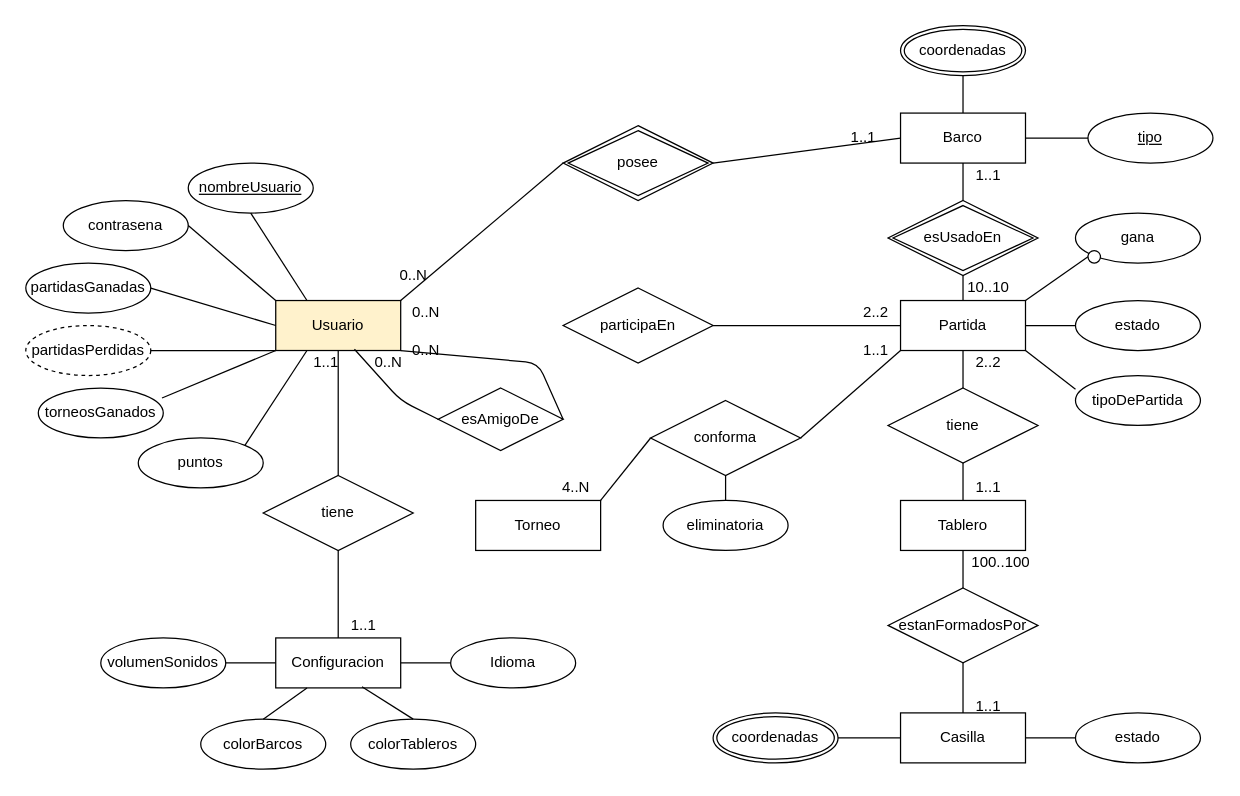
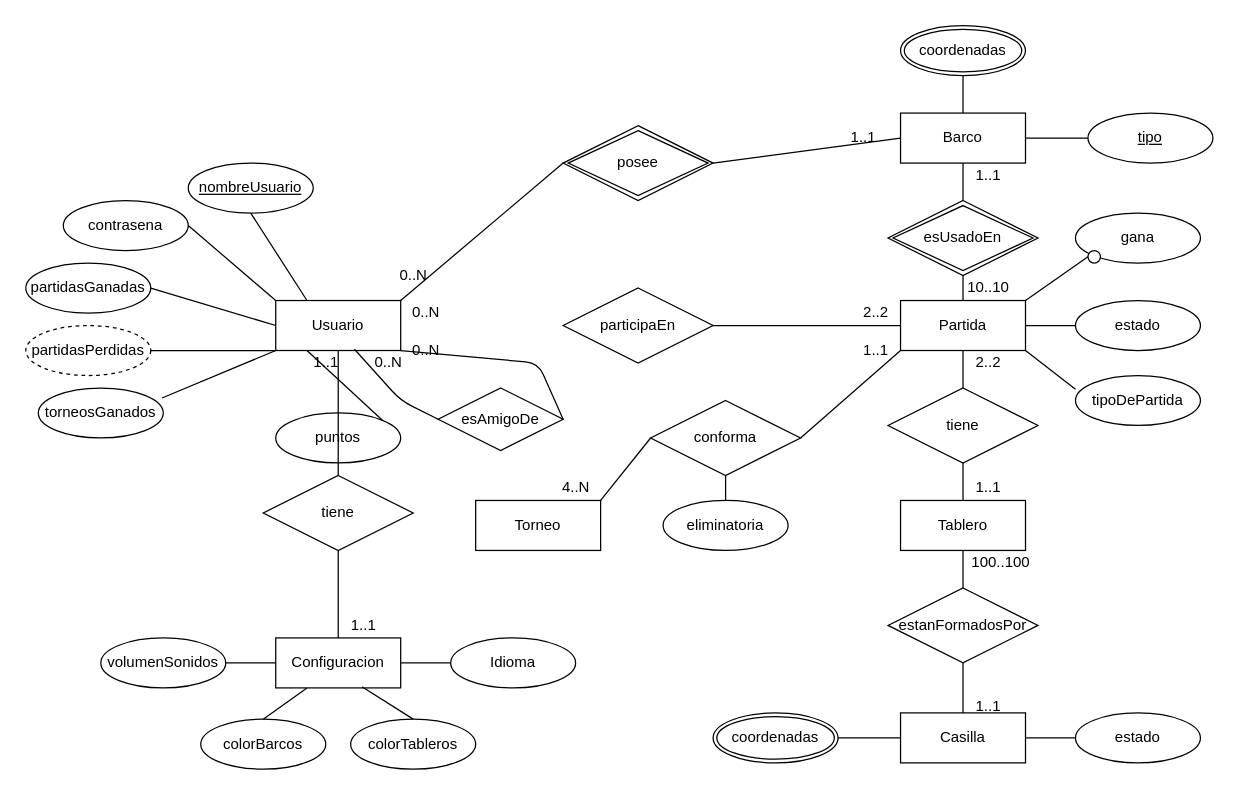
node "Usuario": fillcolor #fff2cc -> #ffffff
node "puntos": moved (201, 463) -> (338, 438)
